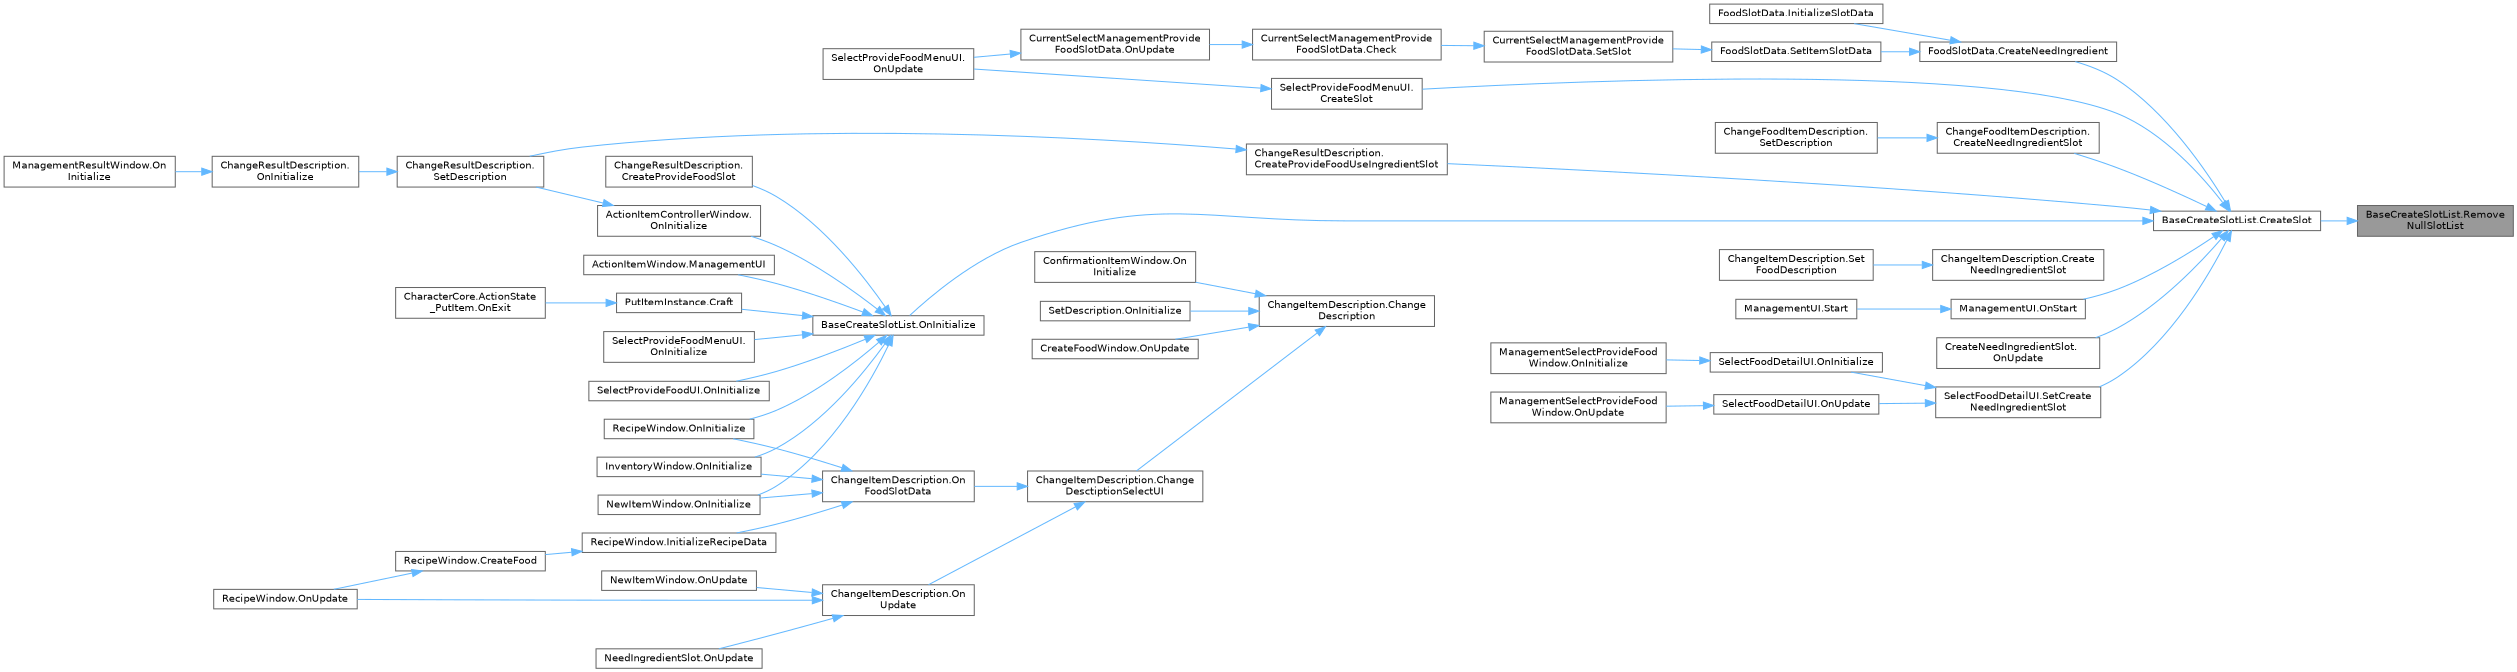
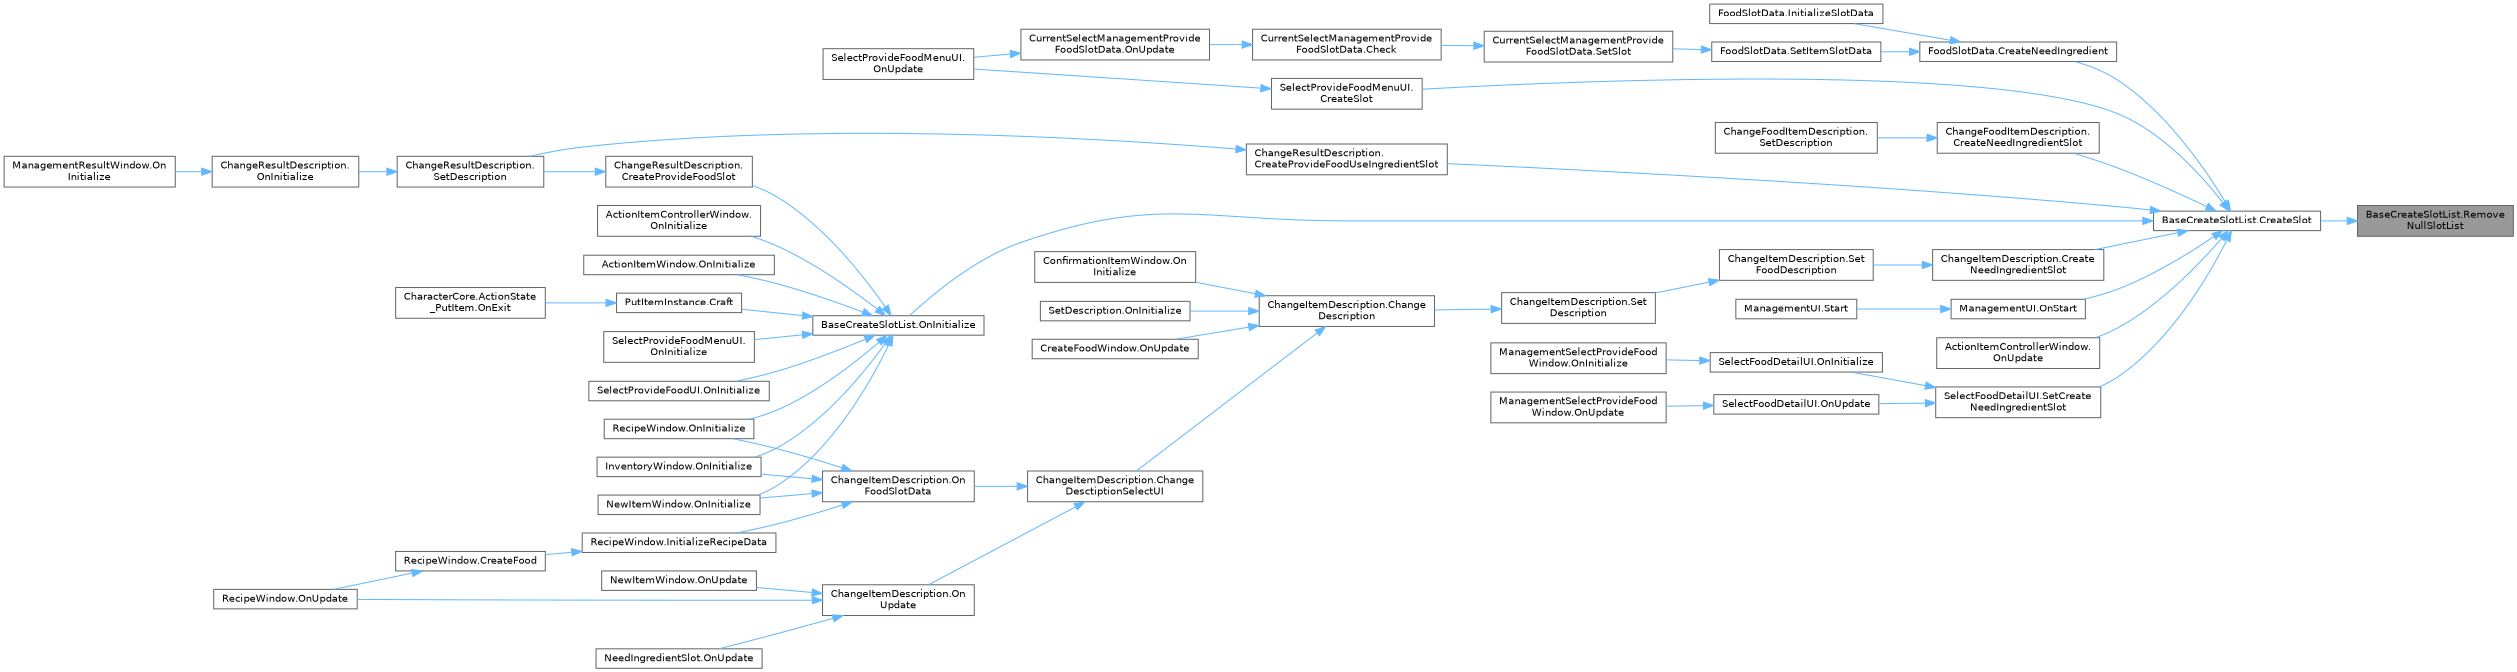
edge "ChangeResultDescription. SetDescription" -> "ActionItemControllerWindow. OnInitialize": now "ChangeResultDescription. SetDescription" -> "ChangeResultDescription. CreateProvideFoodSlot"
edge "ChangeItemDescription.Create NeedIngredientSlot" -> "BaseCreateSlotList.CreateSlot": added
node "ActionItemWindow.ManagementUI": label "ActionItemWindow.ManagementUI" -> "ActionItemWindow.OnInitialize"
node "ChangeItemDescription.Set Description": added
node "CreateNeedIngredientSlot. OnUpdate": label "CreateNeedIngredientSlot. OnUpdate" -> "ActionItemControllerWindow. OnUpdate"
